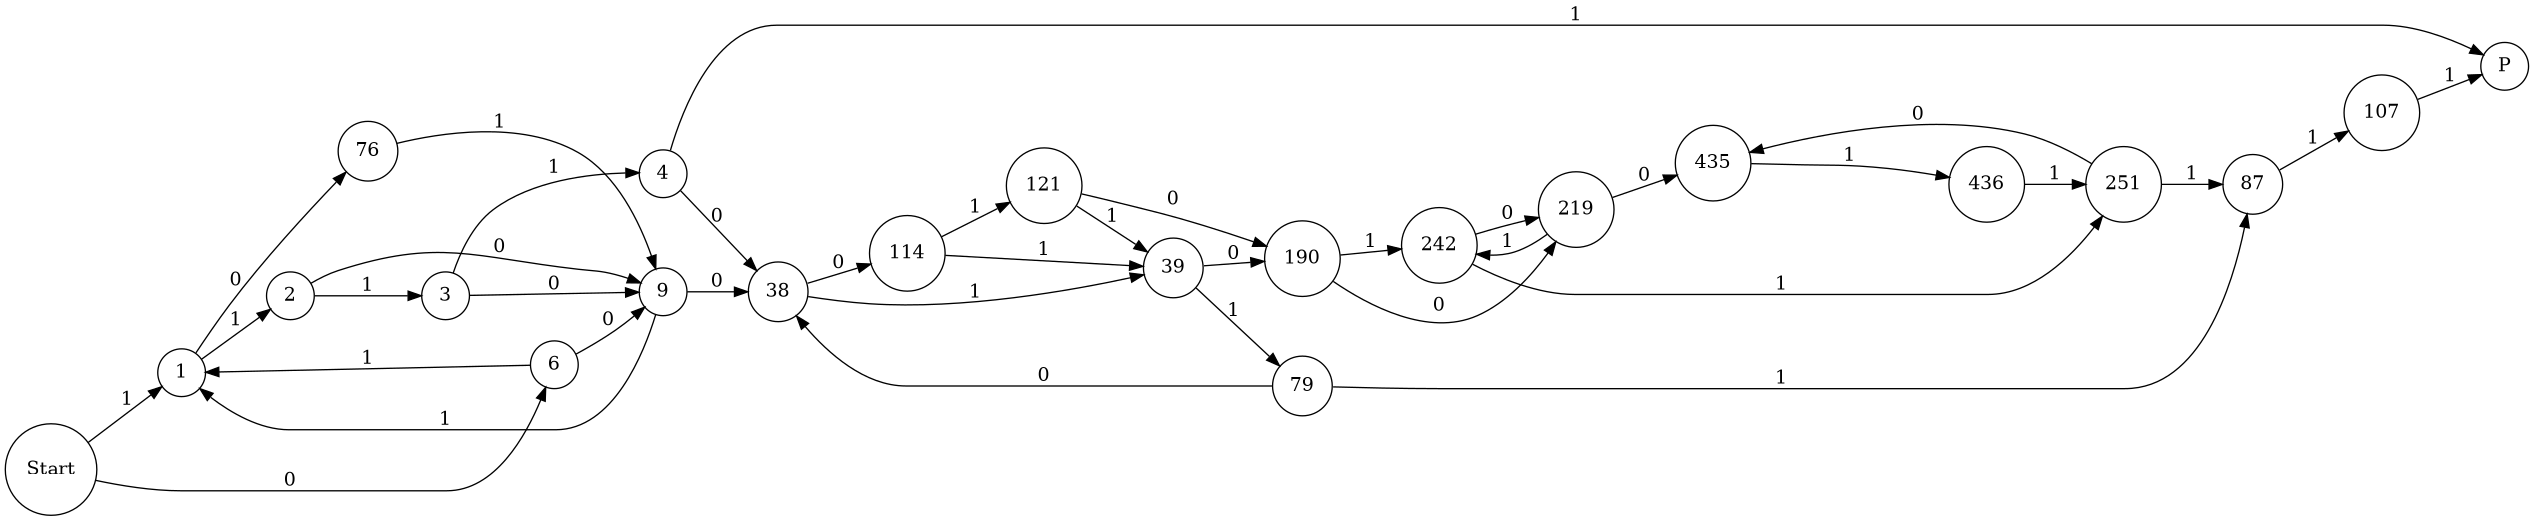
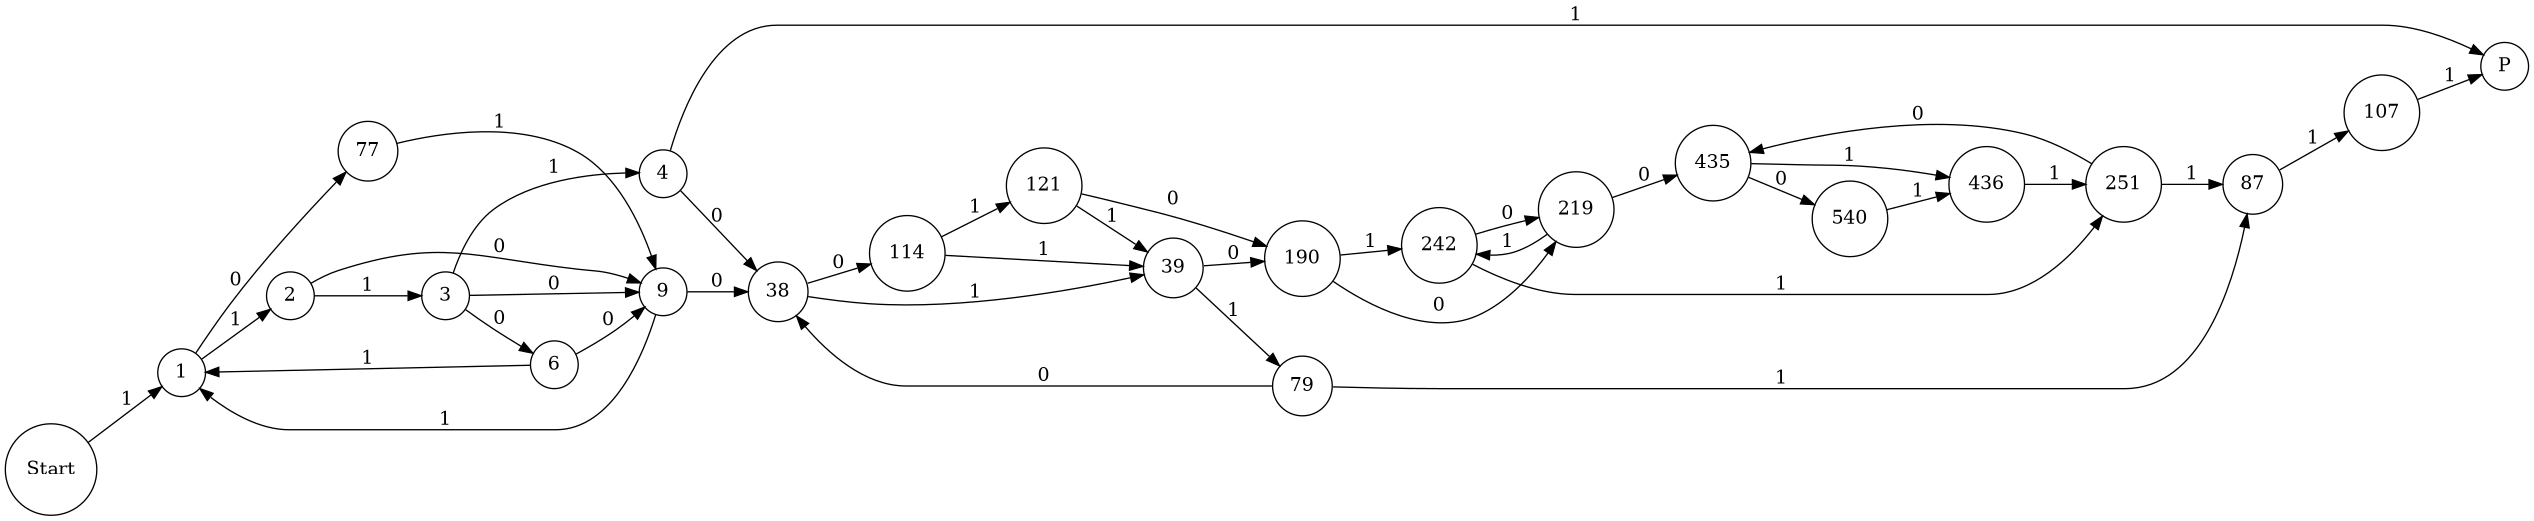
node "76": label "76" -> "77"
node "540": added
edge "Start" -> "6": now "3" -> "6"
